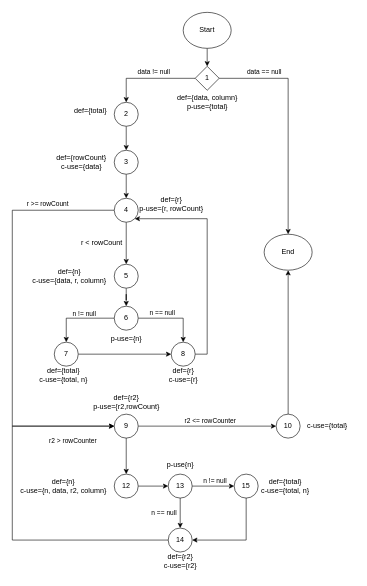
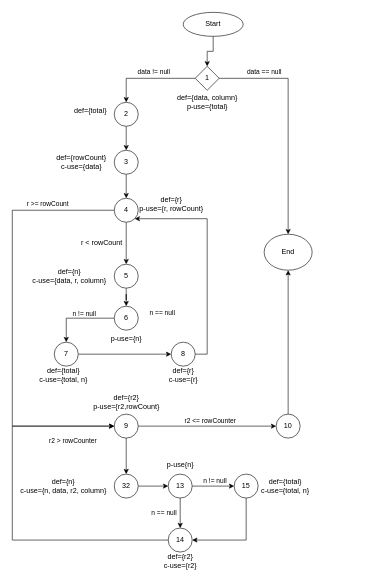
node "Start": size 48x36 -> 60x24
edge "6" -> "8": removed
node "c-use={total}": removed
node "12": label "12" -> "32"
